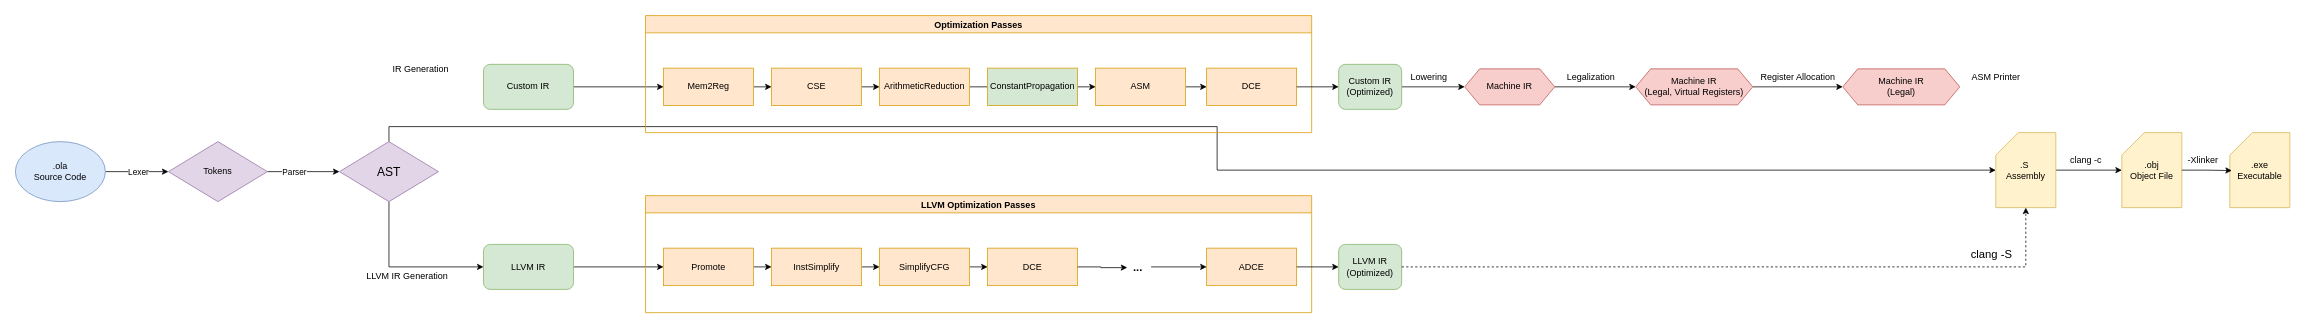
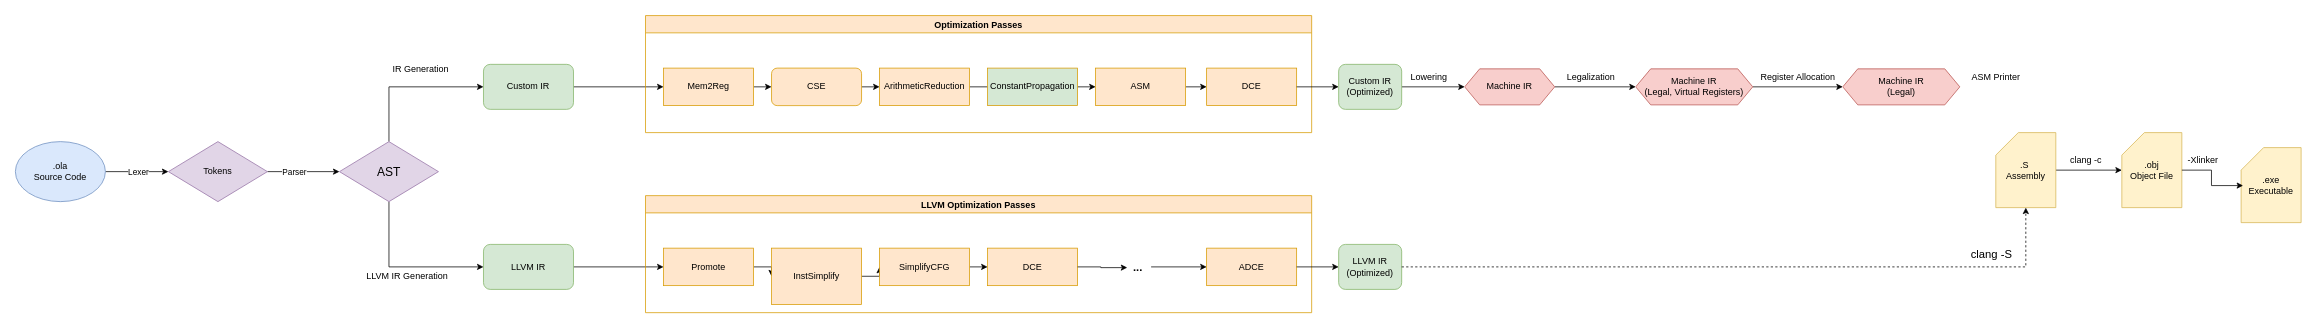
node "CSE": shape rectangle -> rounded rectangle
edge "AST" -> ".S Assembly": now "AST" -> "Custom IR"
node ".exe Executable": moved (2259, 170) -> (2271, 185)
node "InstSimplify": size 90x38 -> 90x56
